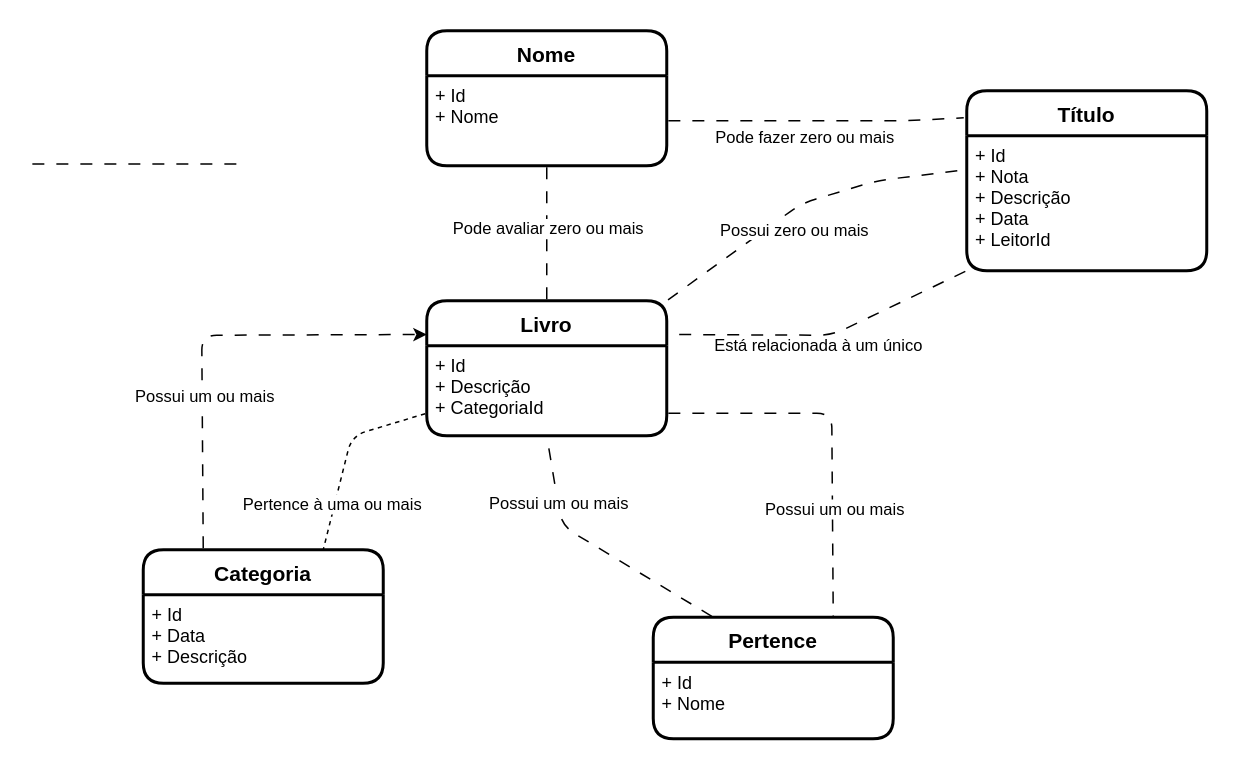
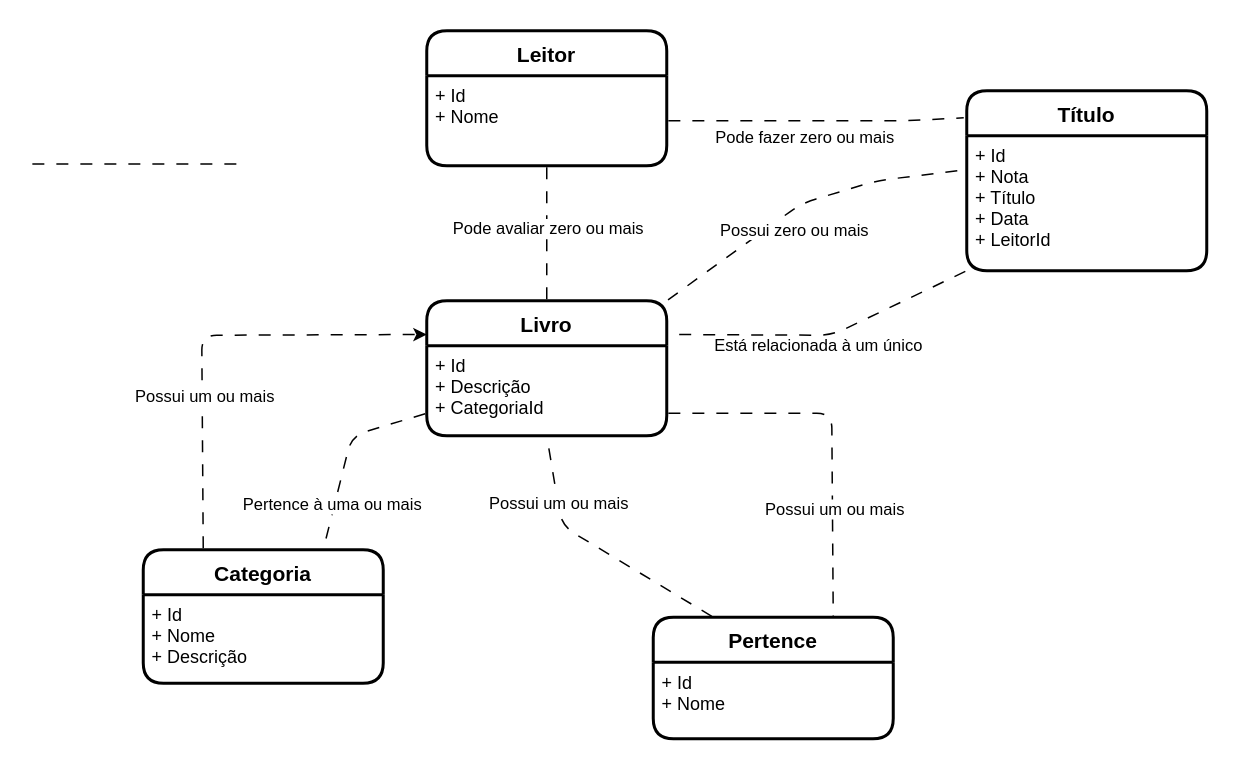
node "Nome": label "Nome" -> "Leitor"
node "+ Id + Nota + Descrição + Data + LeitorId": label "+ Id + Nota + Descrição + Data + LeitorId" -> "+ Id + Nota + Título + Data + LeitorId"
edge "+ Id + Descrição + CategoriaId" -- "Categoria": style dashed -> solid
node "+ Id + Data + Descrição": label "+ Id + Data + Descrição" -> "+ Id + Nome + Descrição"
